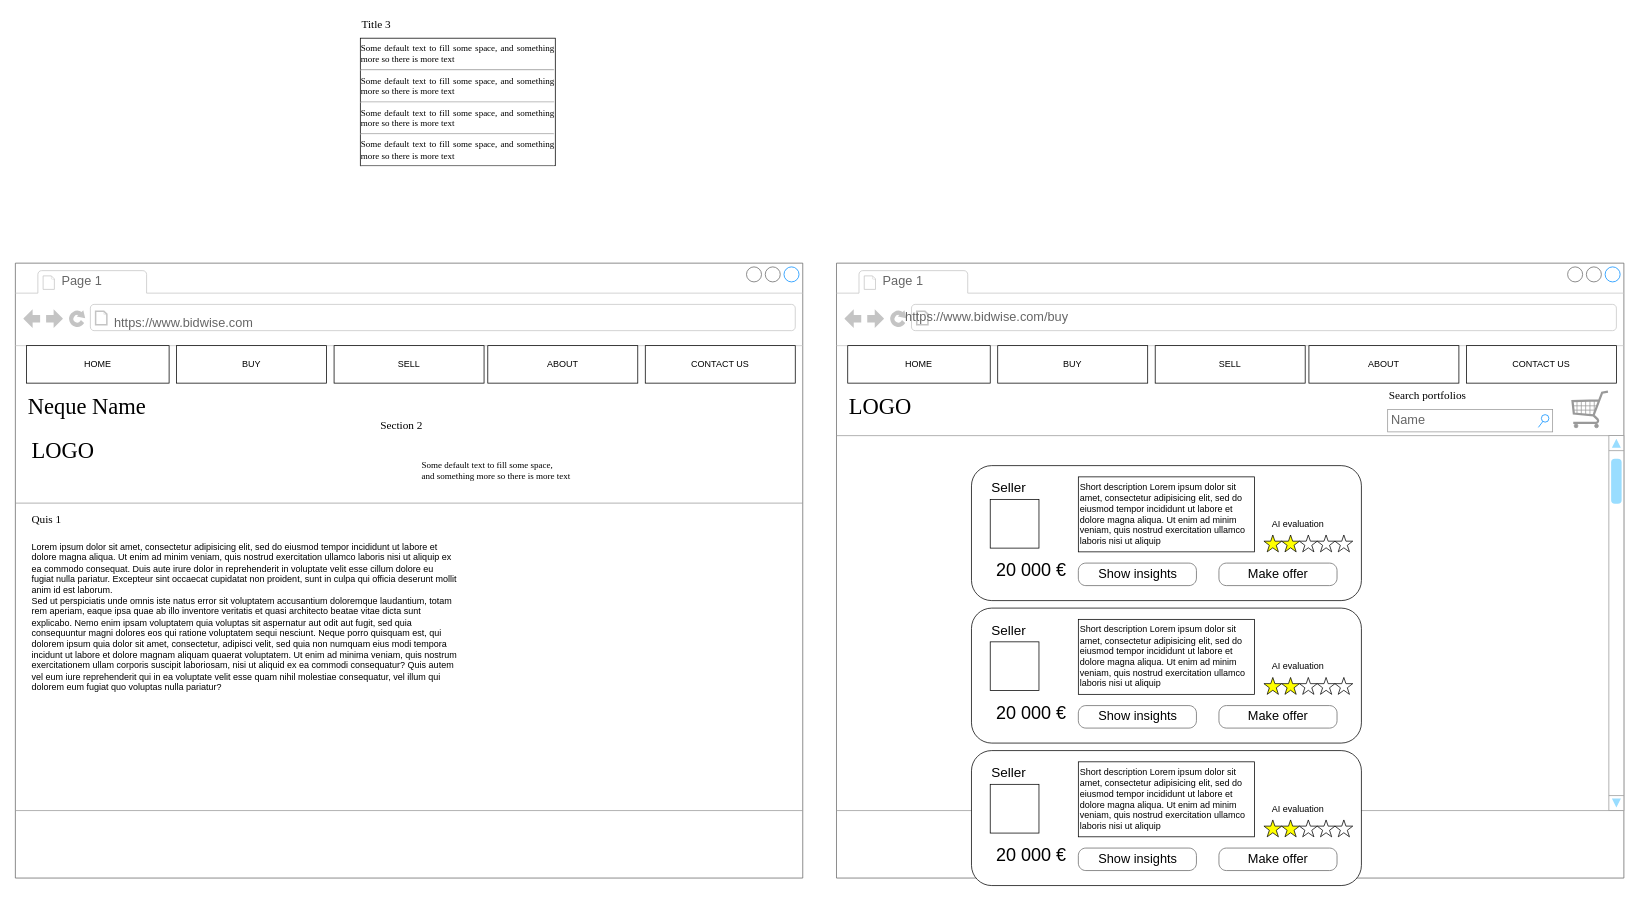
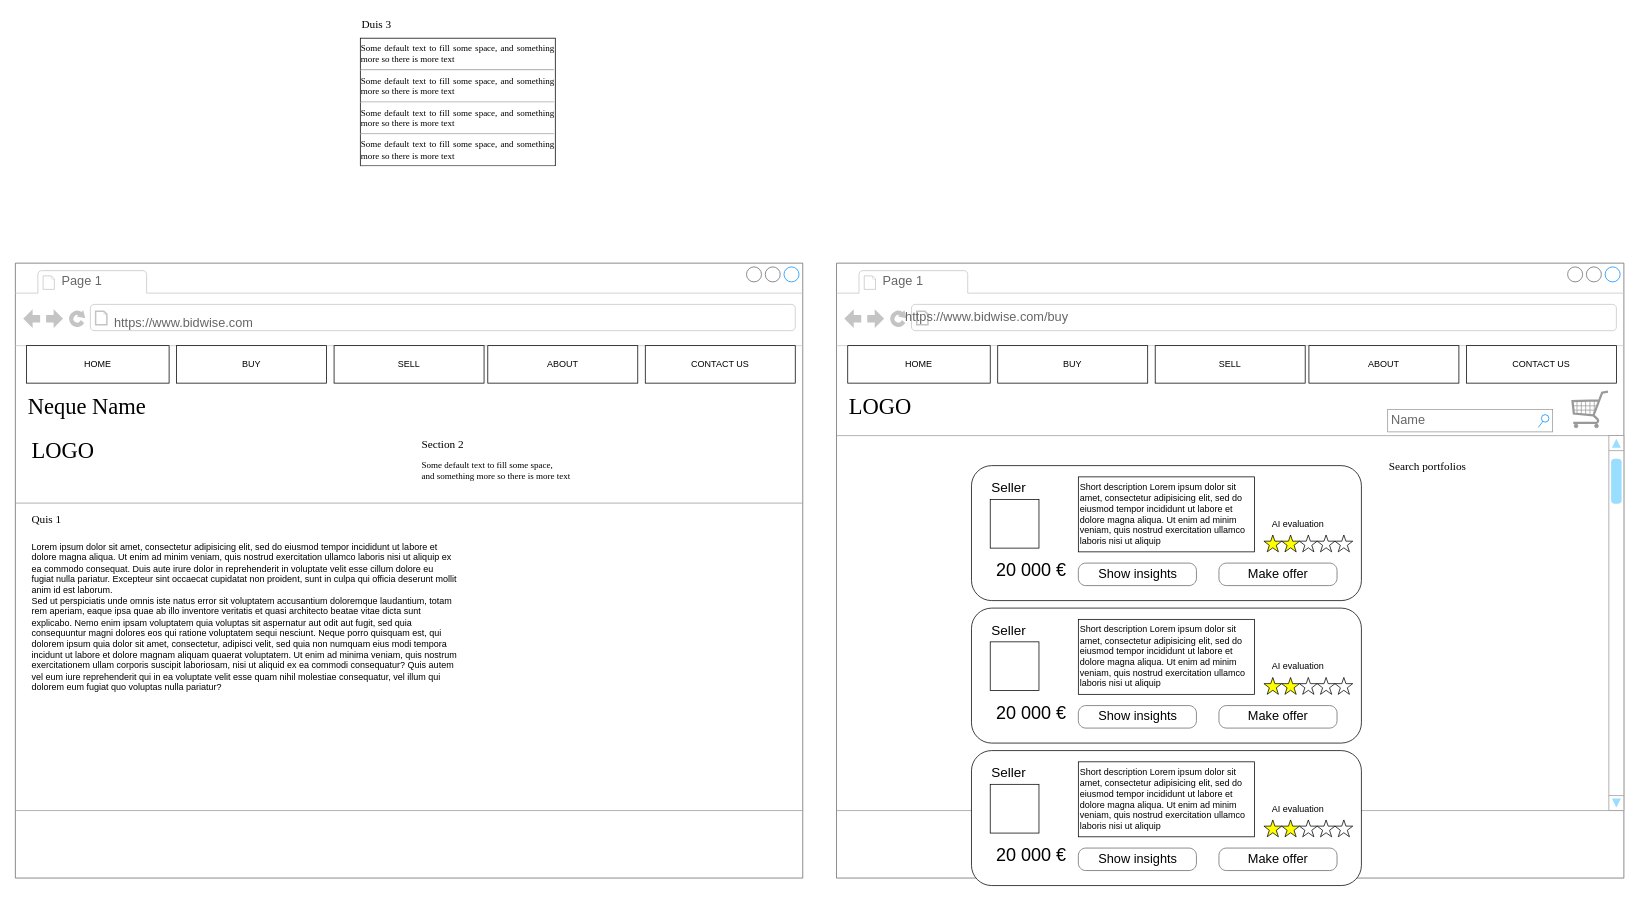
node "Title 3": label "Title 3" -> "Duis 3"
node "Search portfolios": moved (1452, 398) -> (1452, 469)
node "Section 2": moved (443, 428) -> (484, 447)
